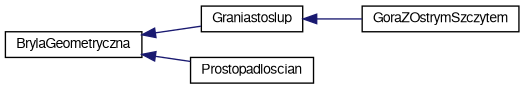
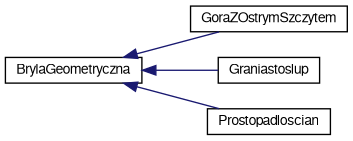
edge "GoraZOstrymSzczytem" -> "Graniastoslup": now "GoraZOstrymSzczytem" -> "BrylaGeometryczna"
